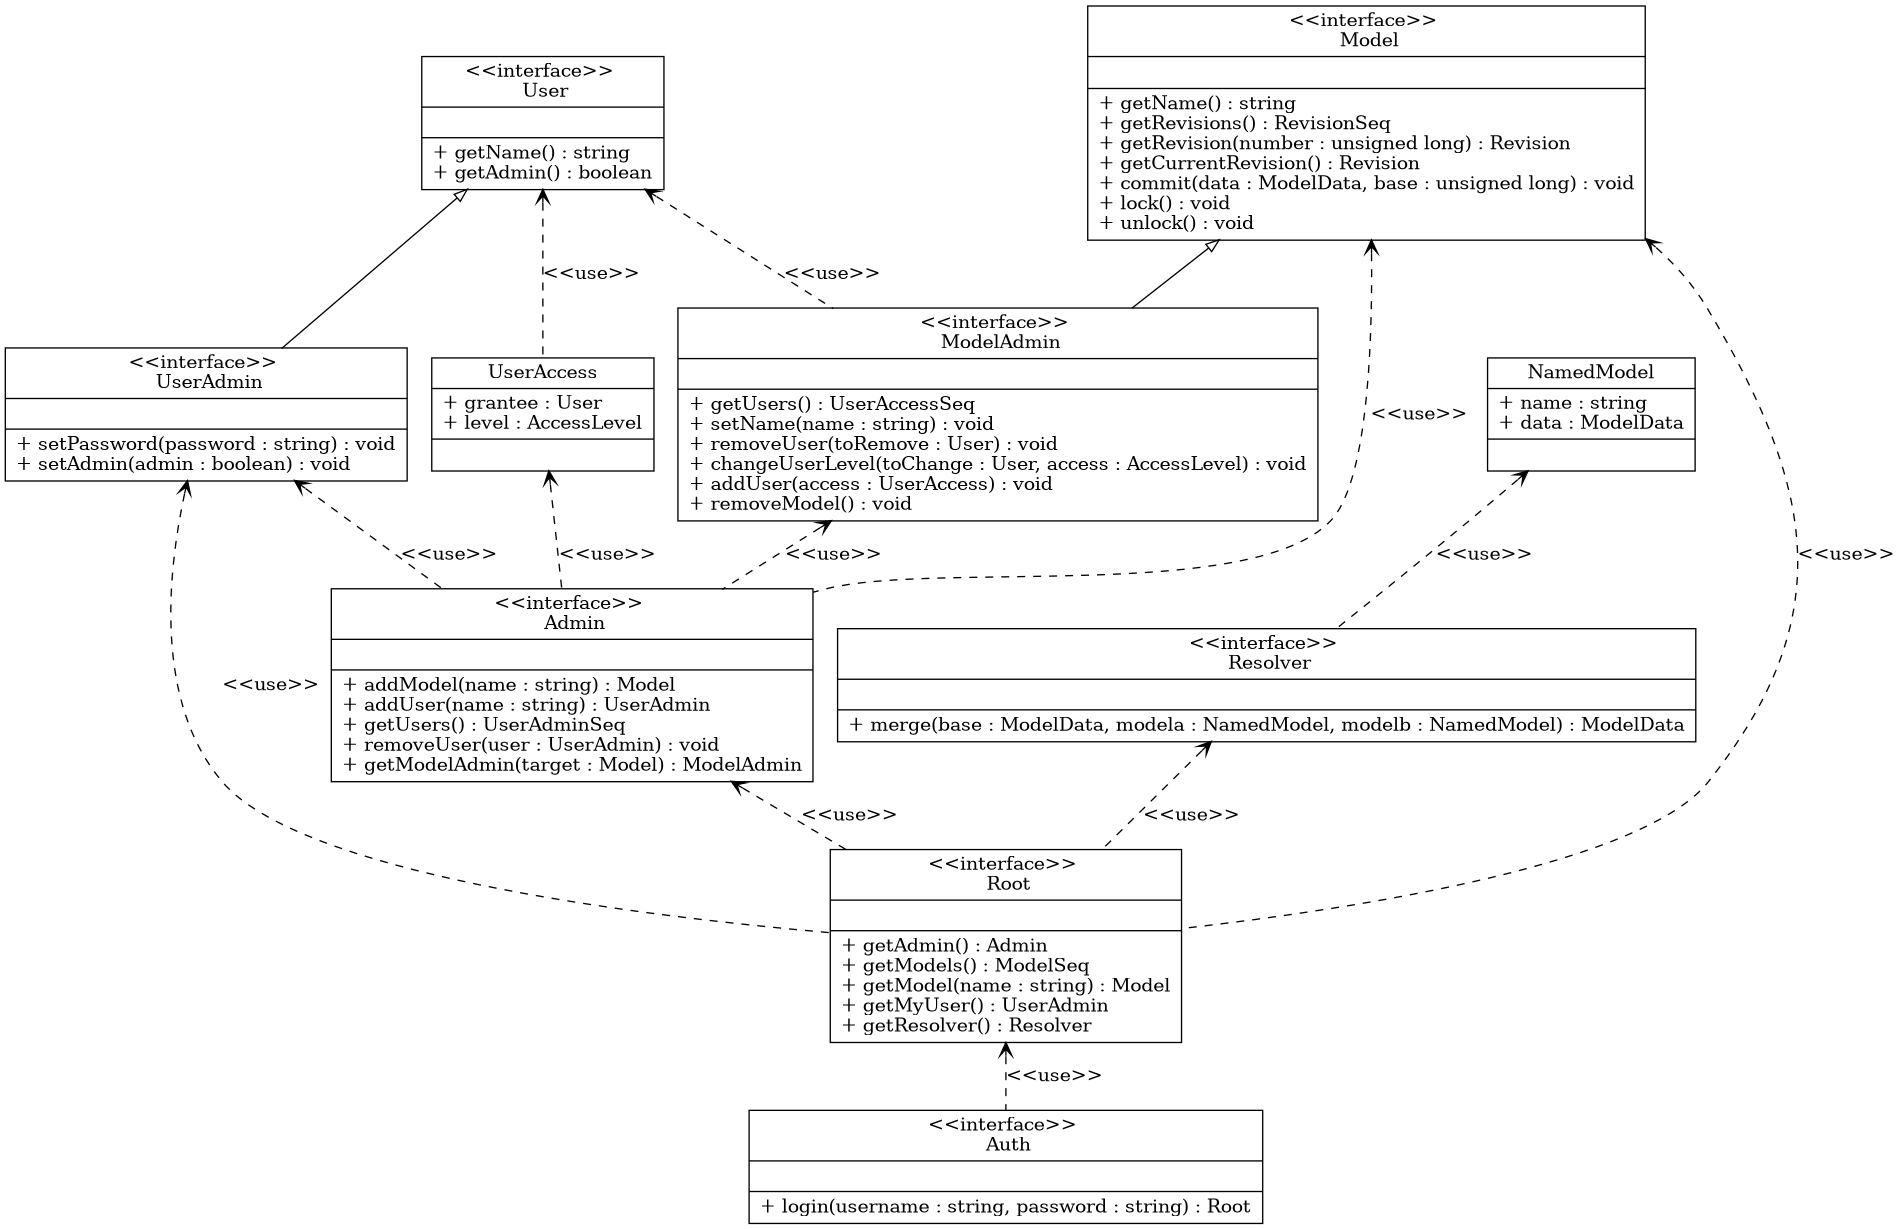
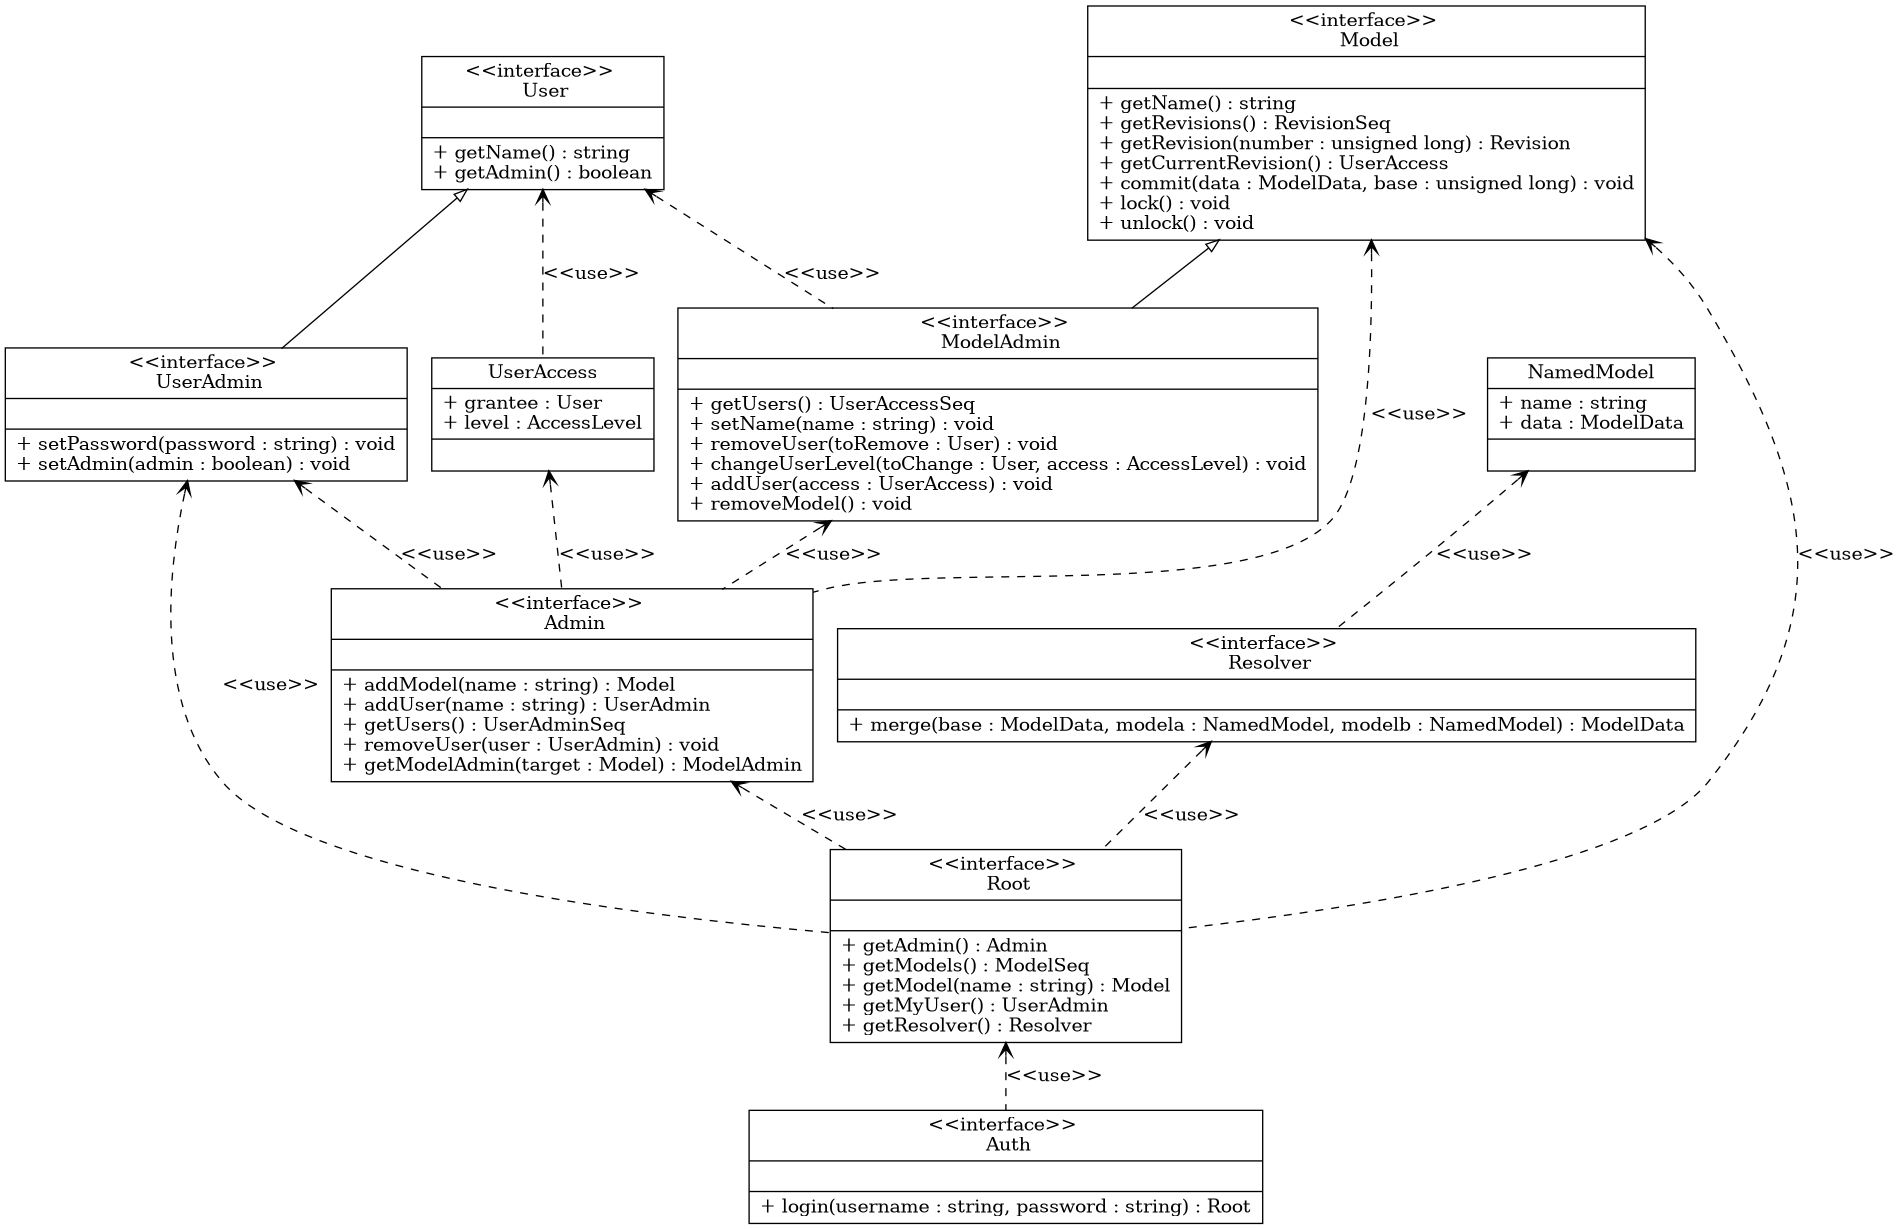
node "Model": text "+ getCurrentRevision() : Revision" -> "+ getCurrentRevision() : UserAccess"
